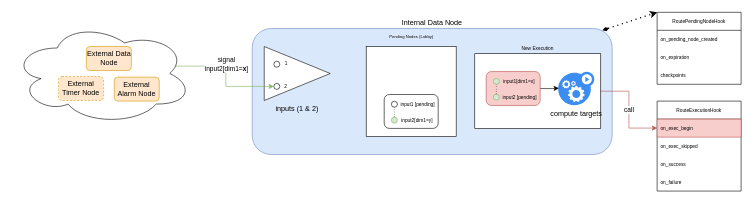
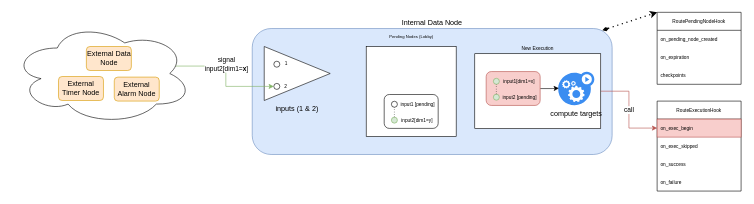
node "External Timer Node": style dashed -> solid
